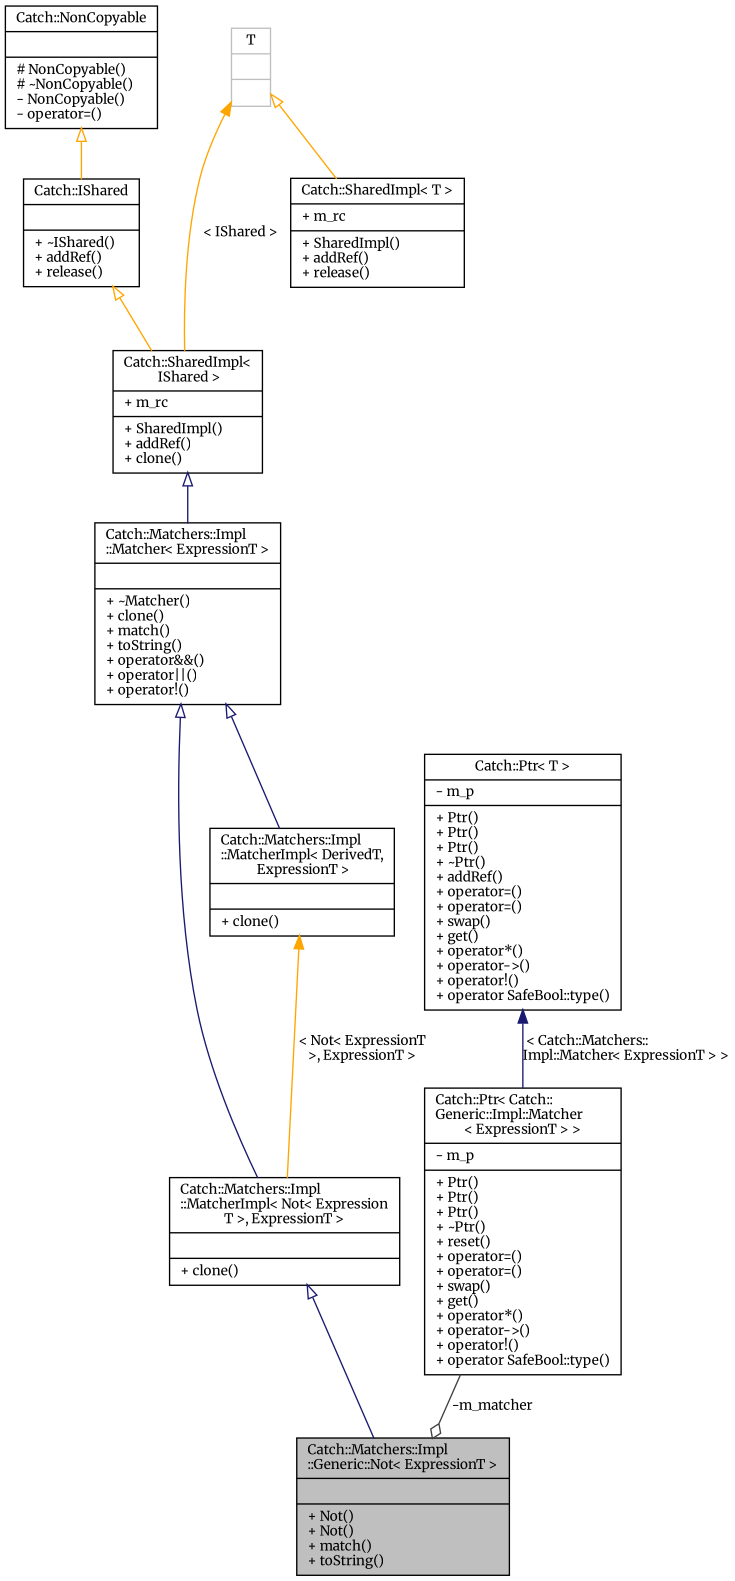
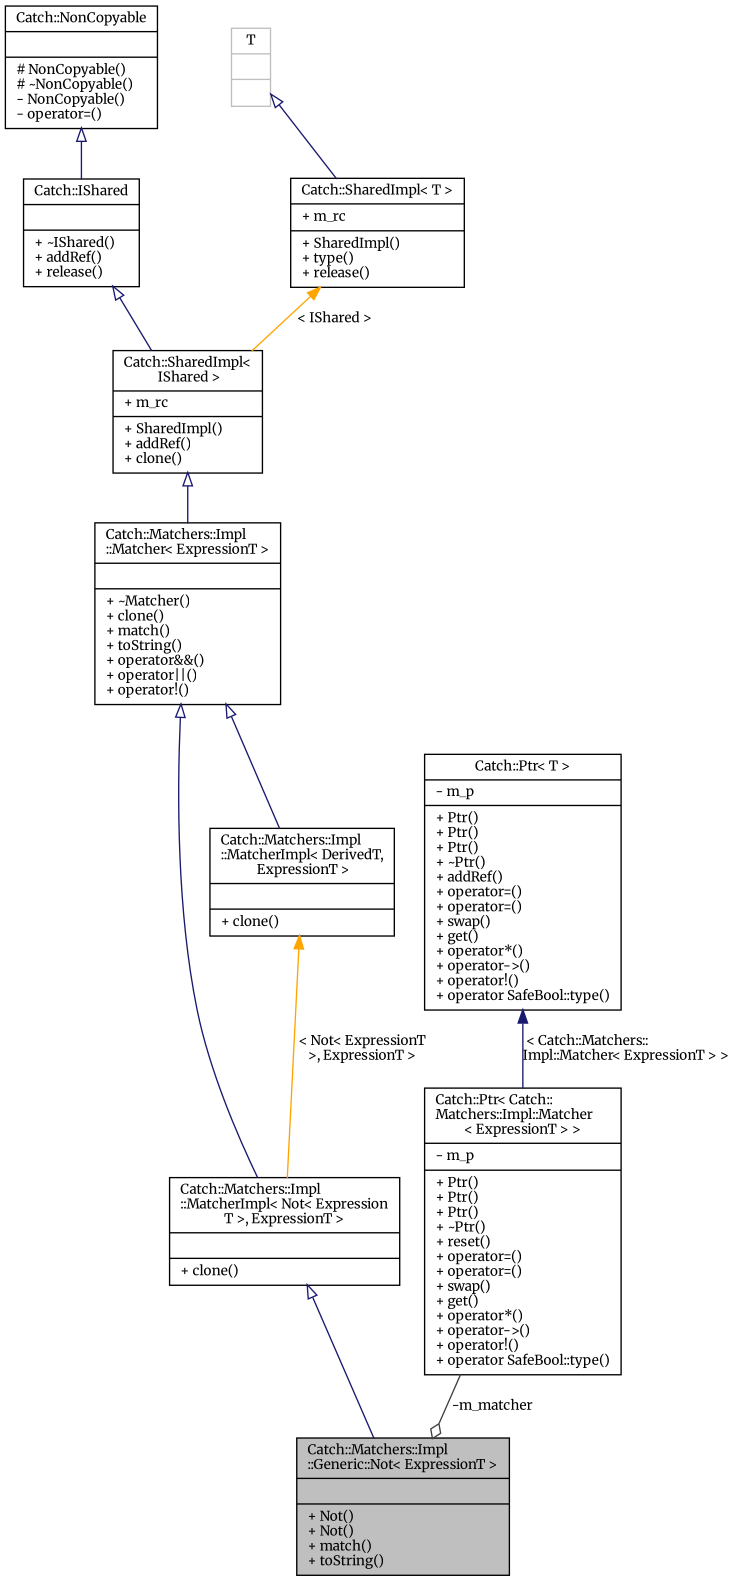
edge "Catch::SharedImpl< T >" -> "T": color orange -> midnightblue
edge "Catch::IShared" -> "Catch::NonCopyable": color orange -> midnightblue
edge "Catch::SharedImpl<" -> "T": now "Catch::SharedImpl<" -> "Catch::SharedImpl< T >"
node "Catch::SharedImpl< T >": text "+ addRef()" -> "+ type()"
edge "Catch::SharedImpl<" -> "Catch::IShared": color orange -> midnightblue
node "Catch::Ptr< Catch::": text "Generic::Impl::Matcher" -> "Matchers::Impl::Matcher"
